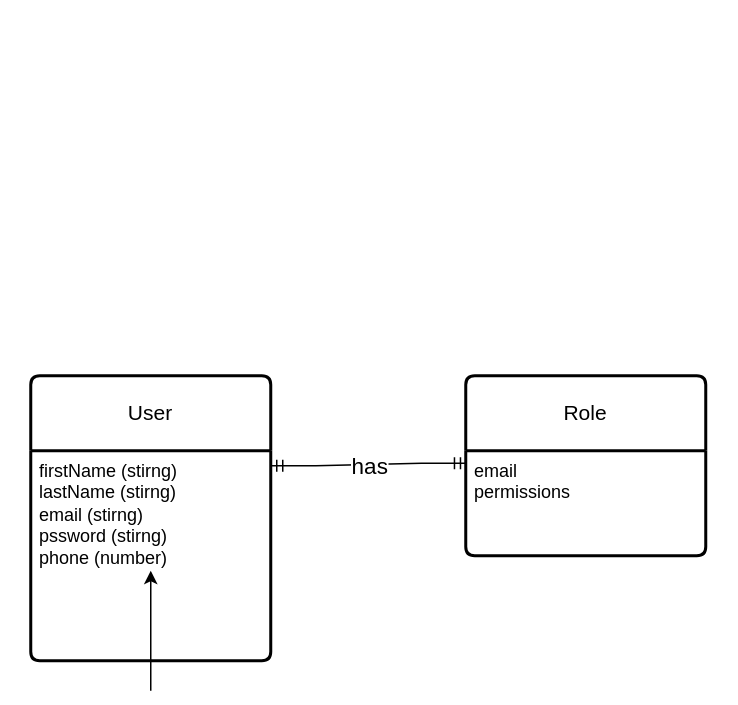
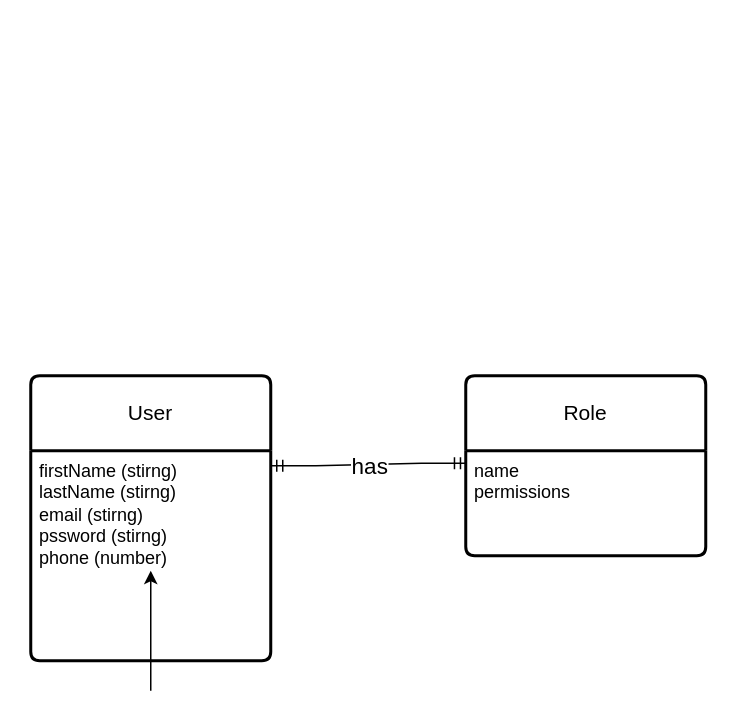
node "email permissions": label "email permissions" -> "name permissions"
